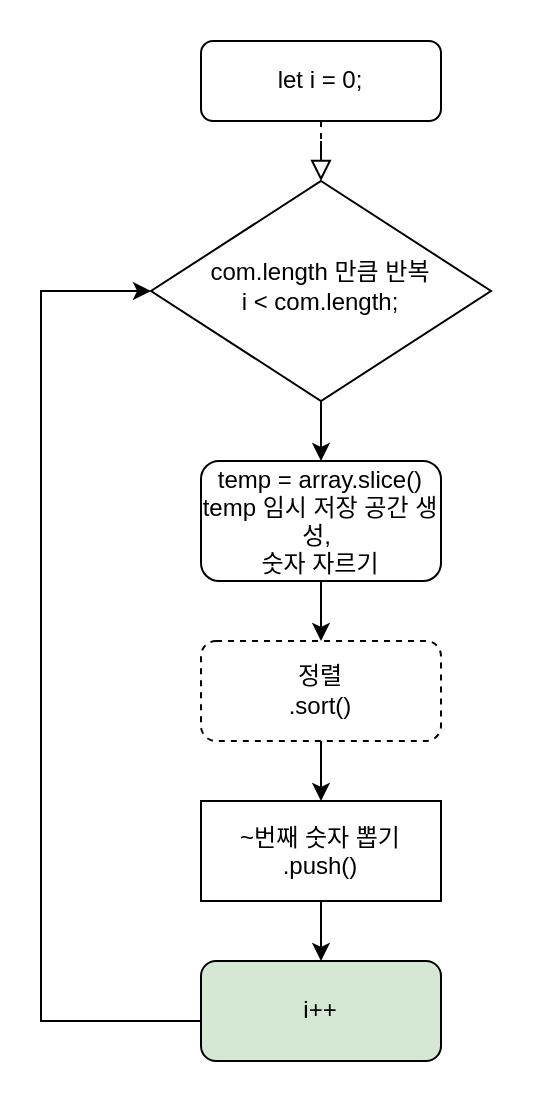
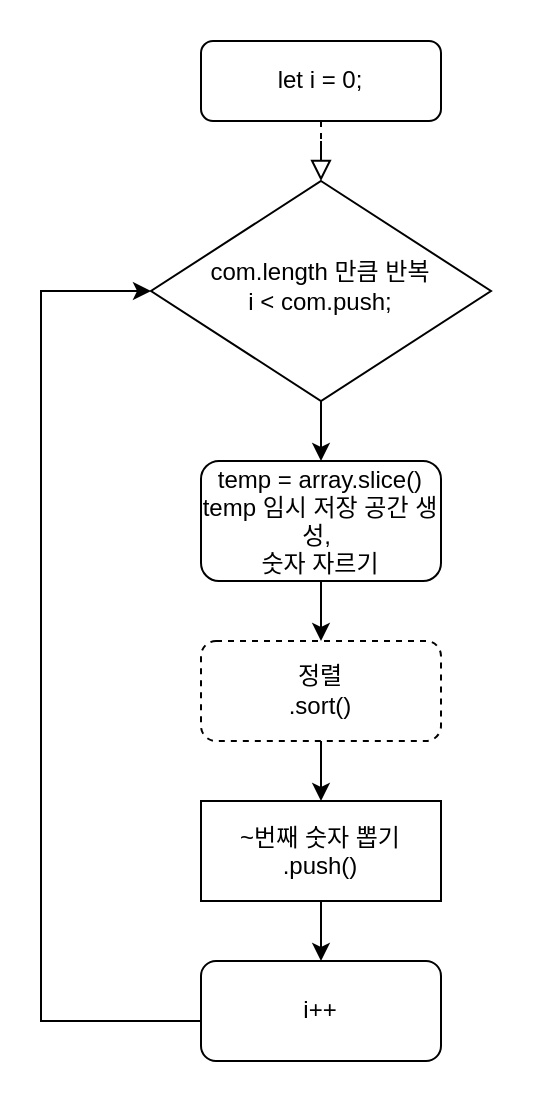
node "com.length 만큼 반복i < com.length;": label "com.length 만큼 반복i < com.length;" -> "com.length 만큼 반복i < com.push;"
node "i++": fillcolor #d5e8d4 -> #ffffff
